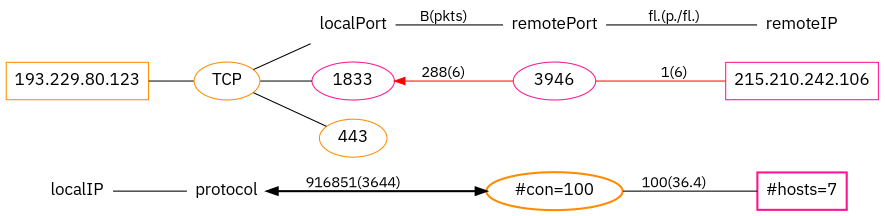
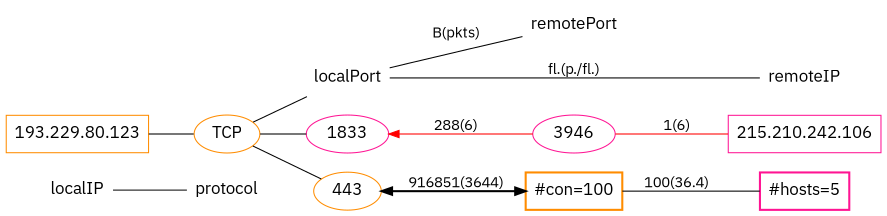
edge "remotePort" -- "remoteIP": now "localPort" -- "remoteIP"
edge "protocol" -- "#con=100": now "443" -- "#con=100"
node "#con=100": shape ellipse -> box
node "#hosts=7": label "#hosts=7" -> "#hosts=5"
